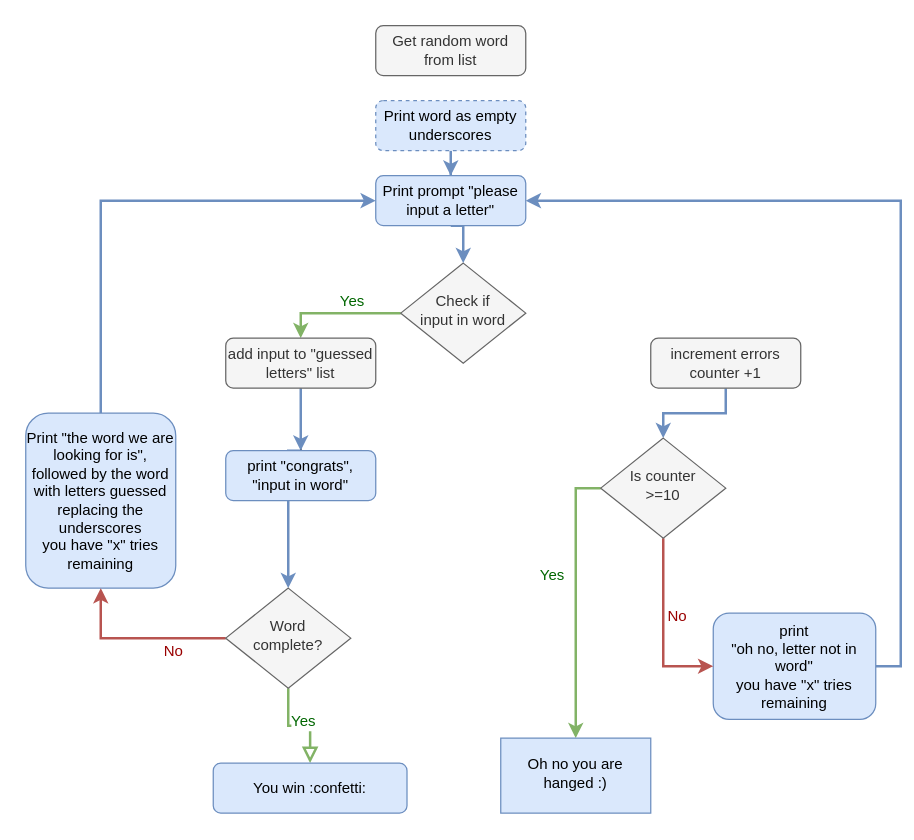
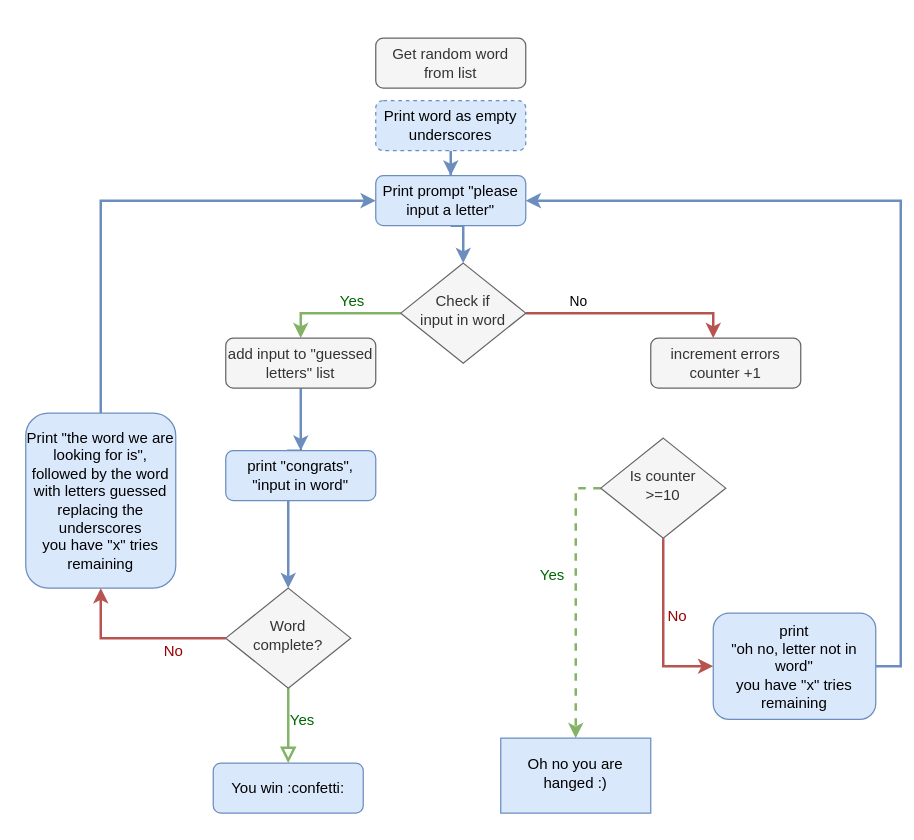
node "Get random word from list": moved (451, 51) -> (451, 63)
edge "Check if input in word" -> "increment errors counter +1": added, label "No"
edge "increment errors counter +1" -> "Is counter >=10": removed
edge "Is counter >=10" -> "Oh no you are hanged :)": style solid -> dashed
node "You win :confetti:": size 194x50 -> 150x50
